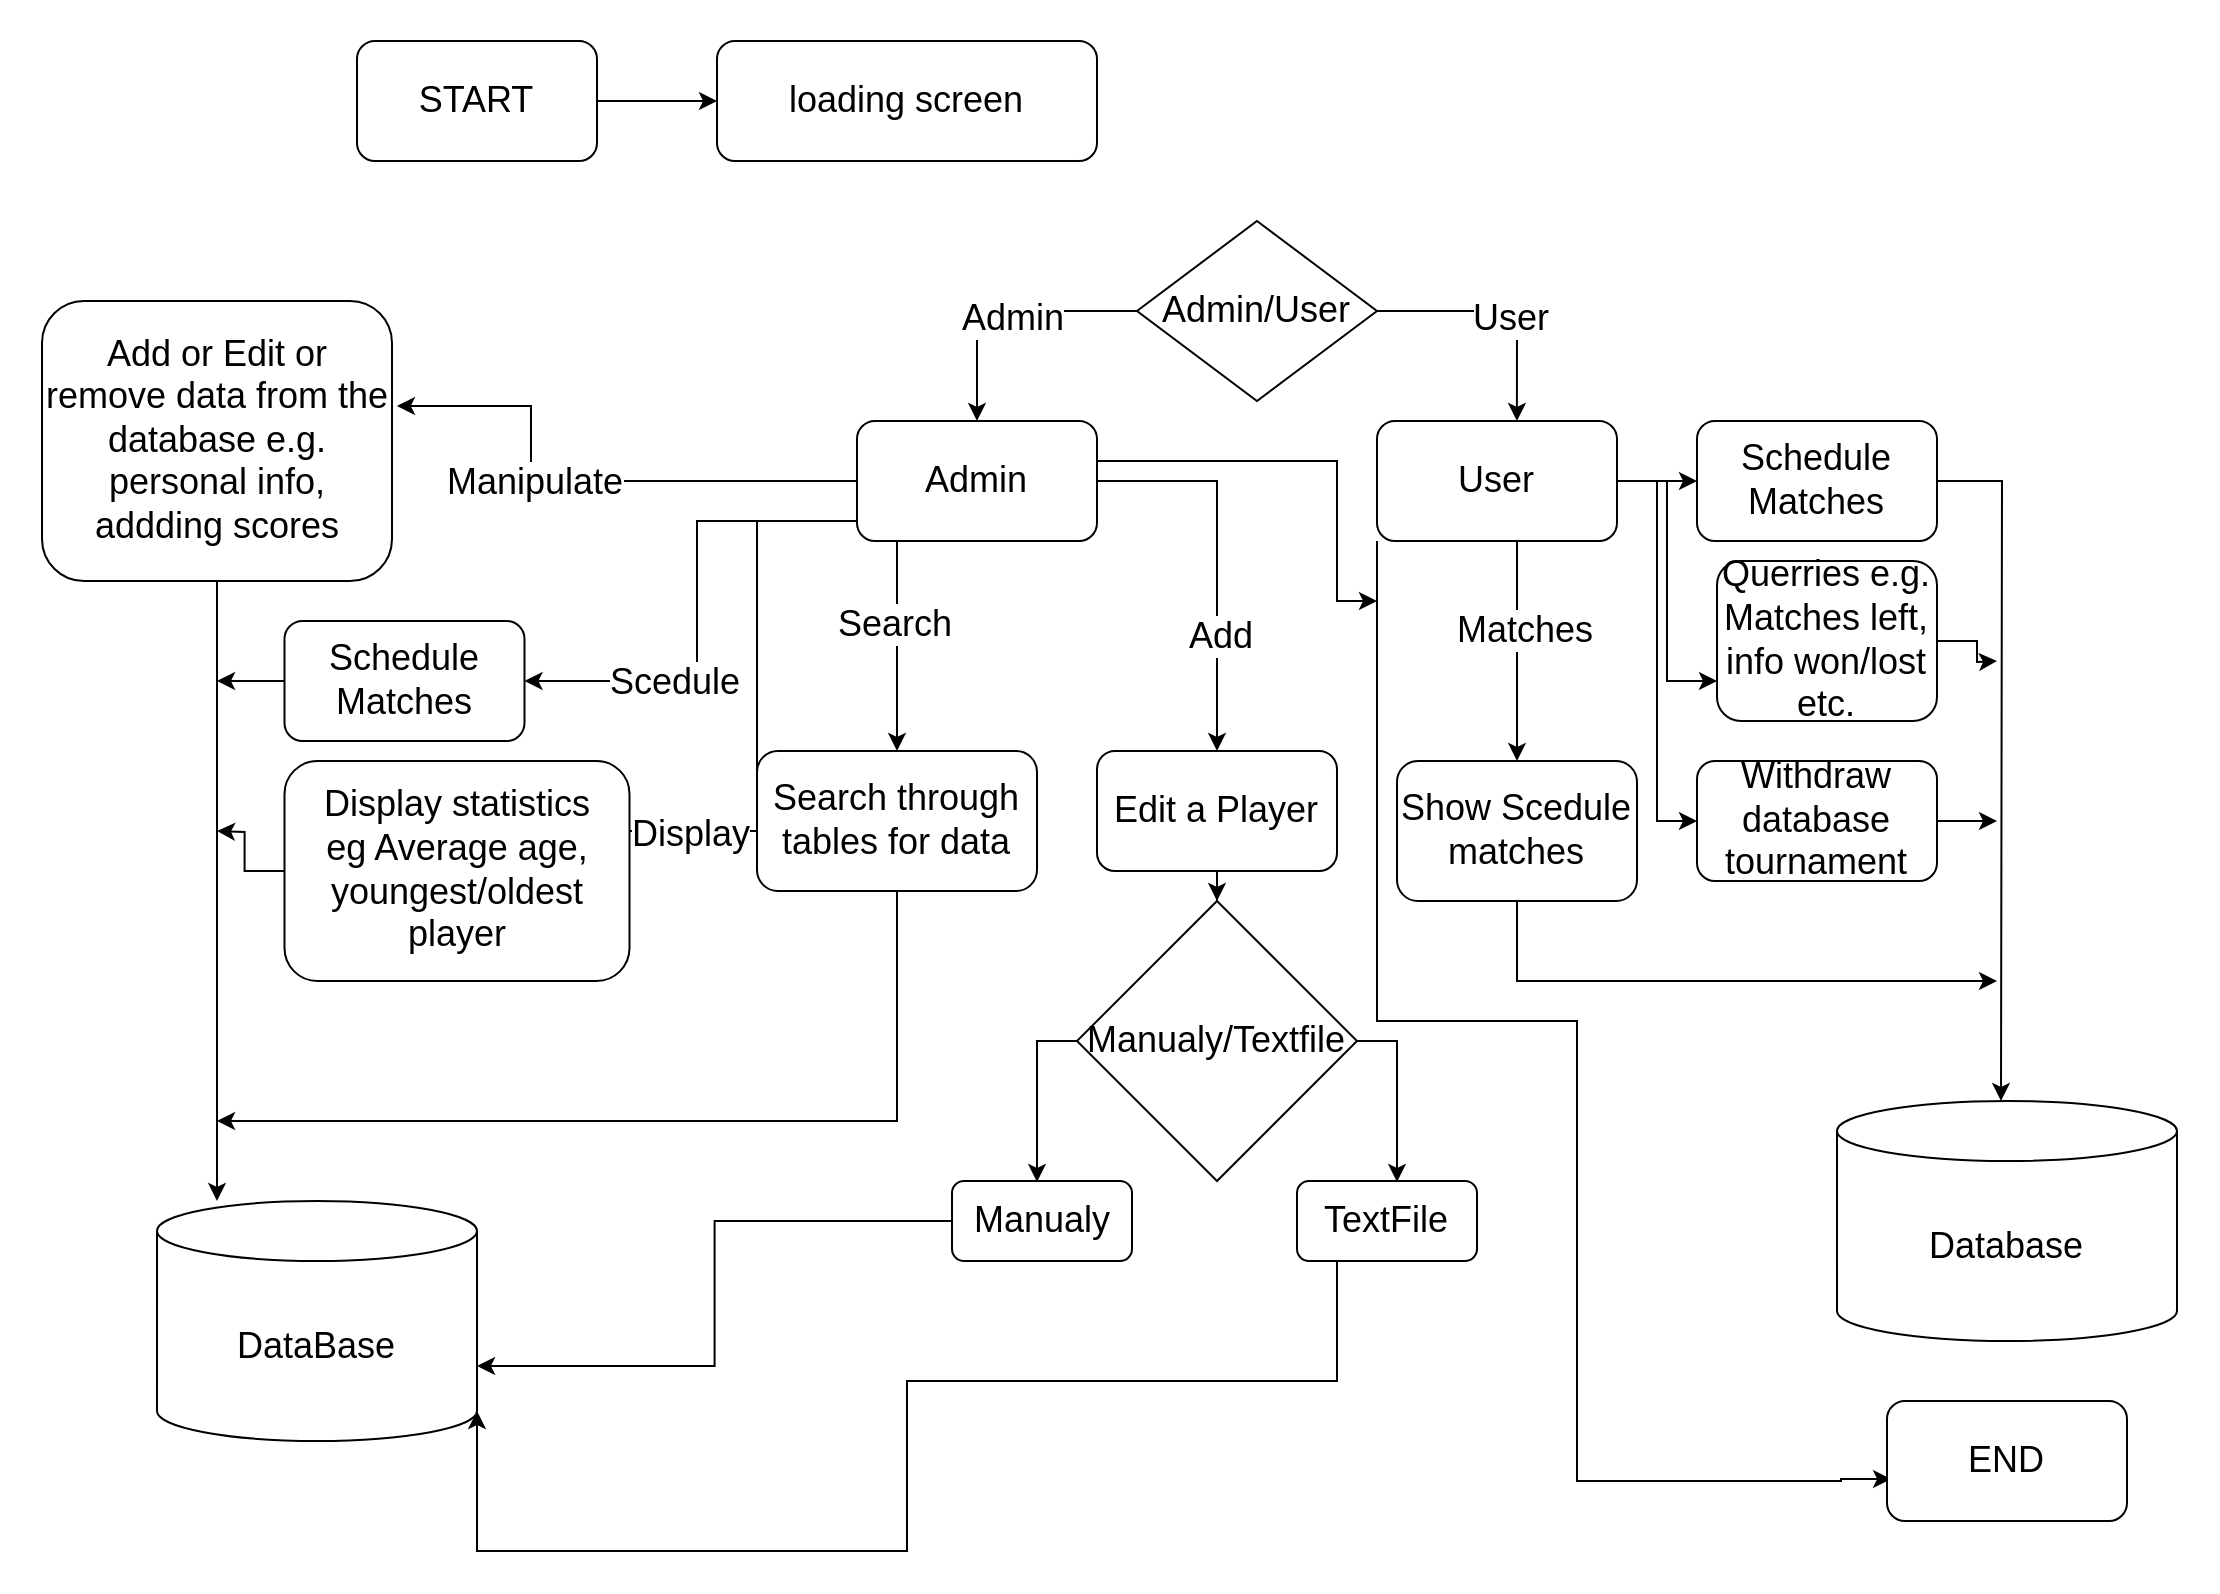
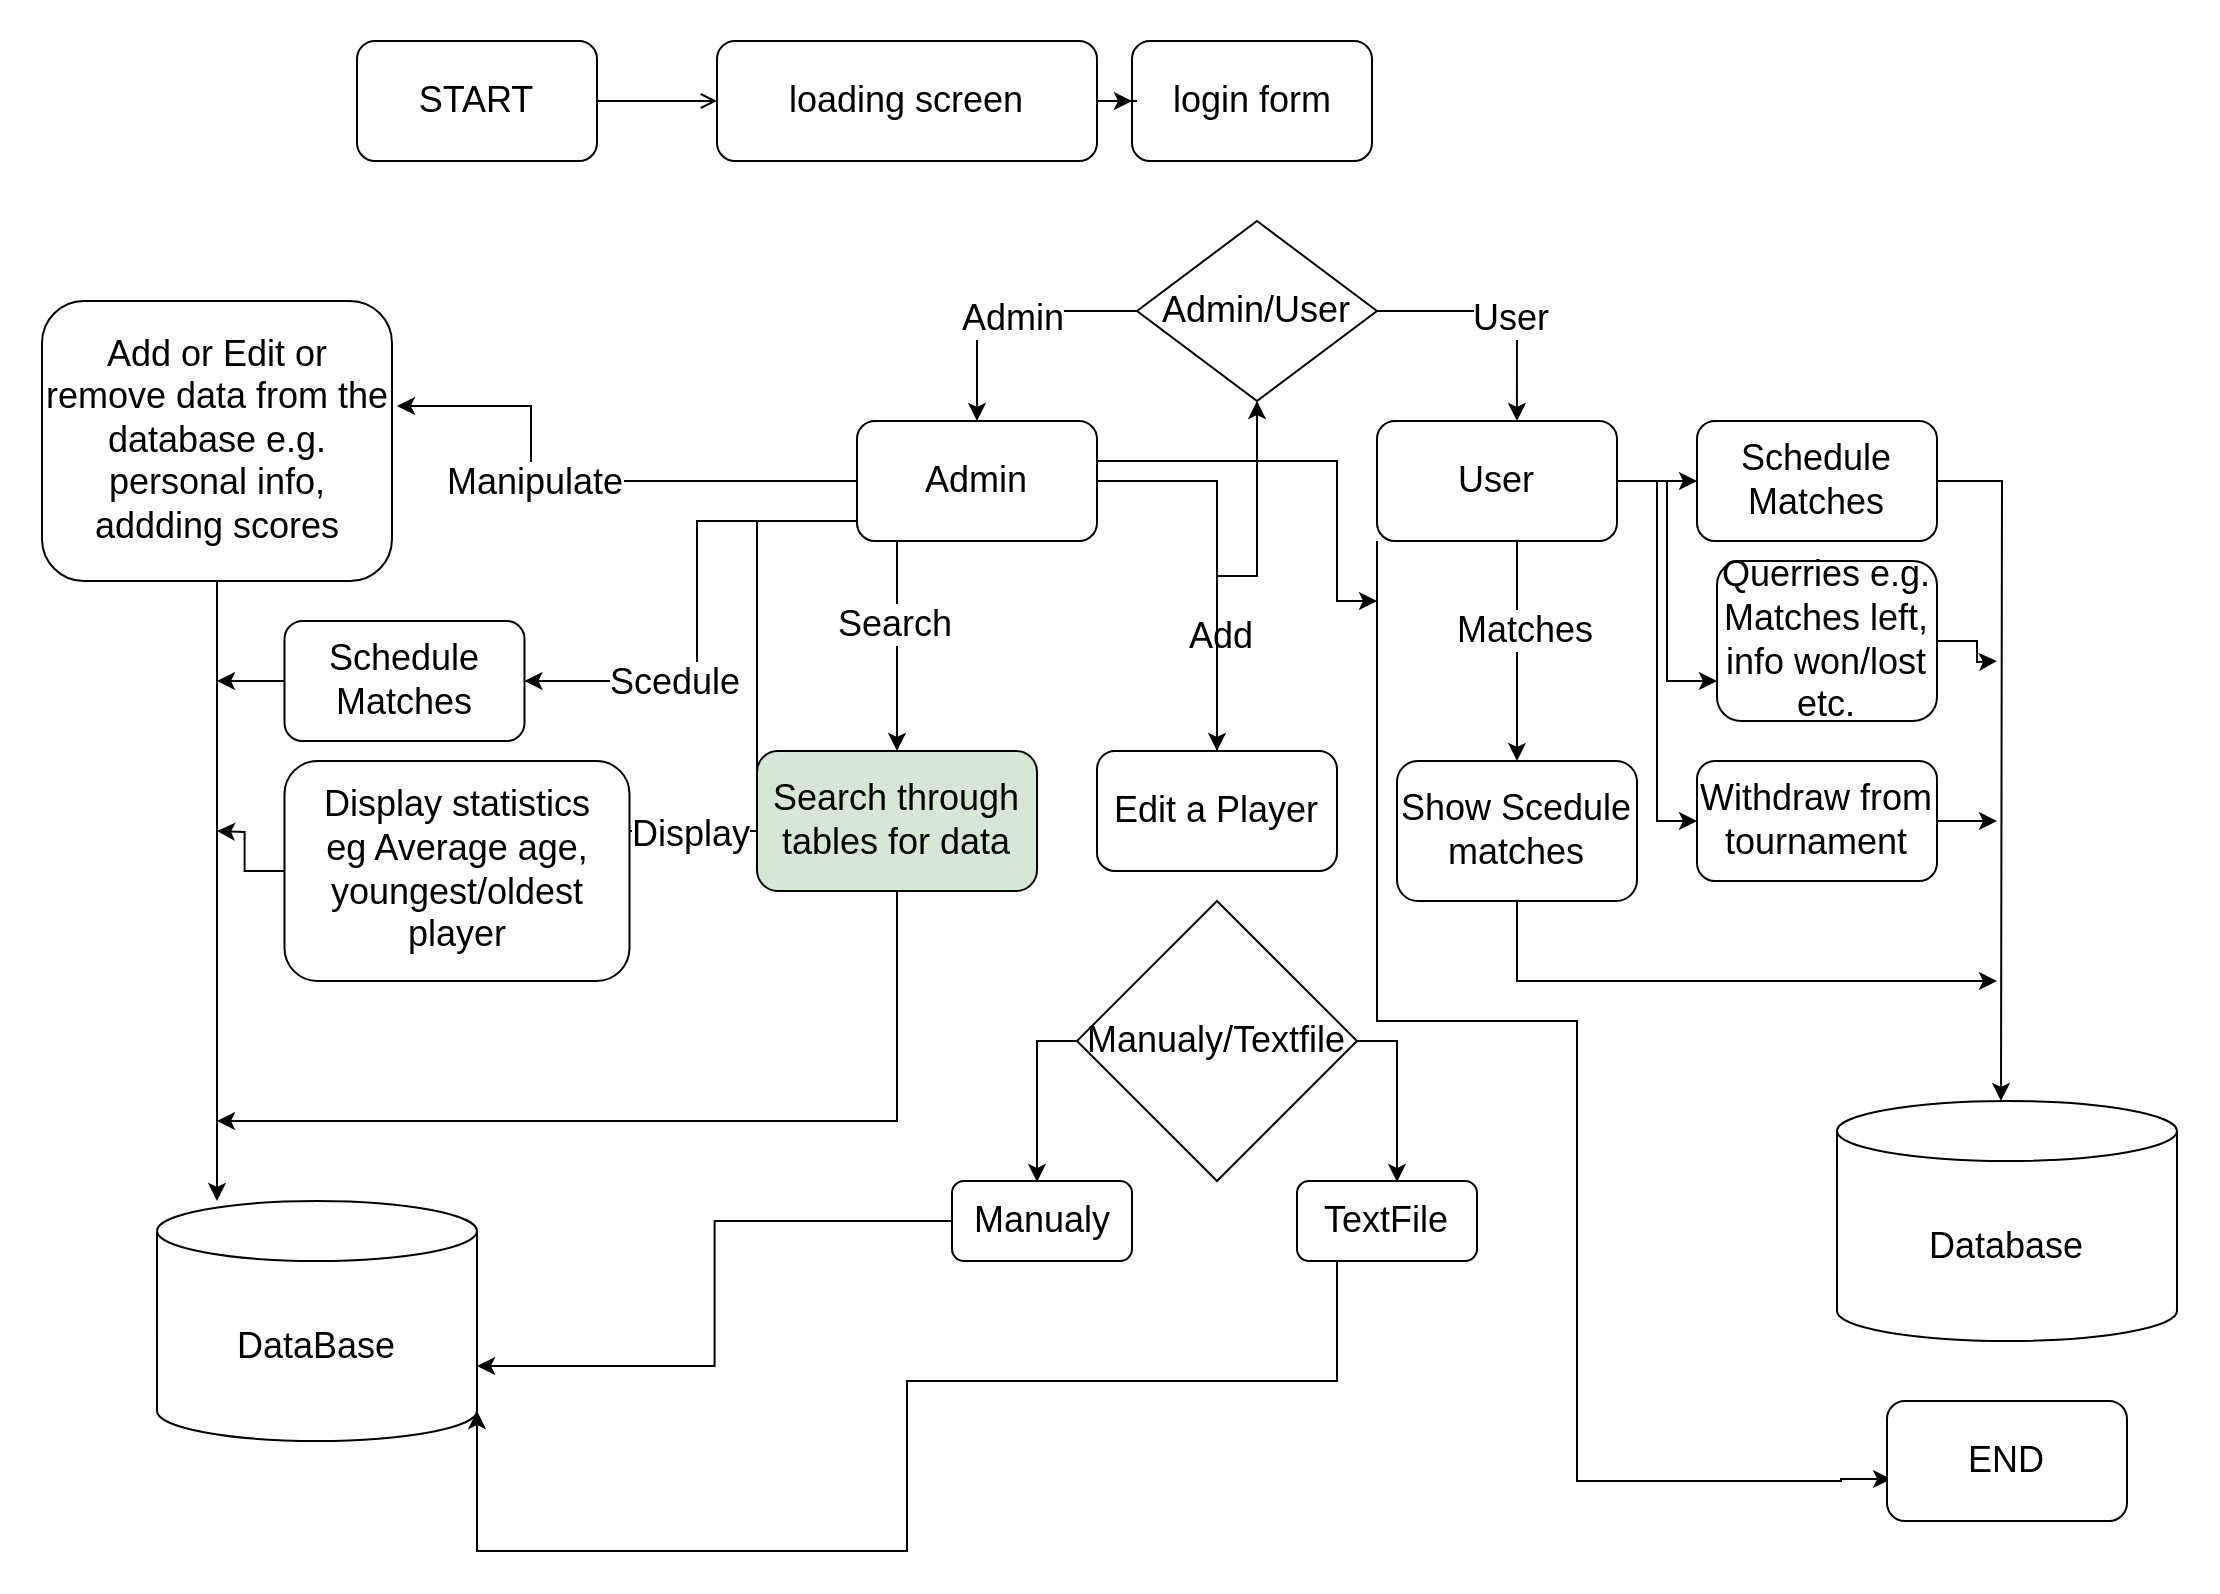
edge "START" -> "loading screen": arrowhead classic -> open
edge "loading screen" -> "login form": added
node "login form": added
node "Search through tables for data": fillcolor #ffffff -> #d5e8d4
node "Withdraw database tournament": label "Withdraw database tournament" -> "Withdraw from tournament"
edge "Edit a Player" -> "Manualy/Textfile": now "Edit a Player" -> "Admin/User"
